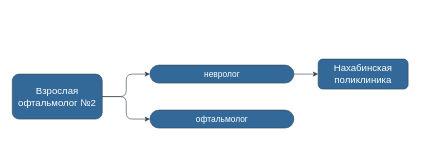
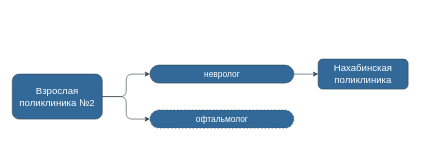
node "Взрослая офтальмолог №2": label "Взрослая офтальмолог №2" -> "Взрослая поликлиника №2"
node "офтальмолог": style solid -> dashed
